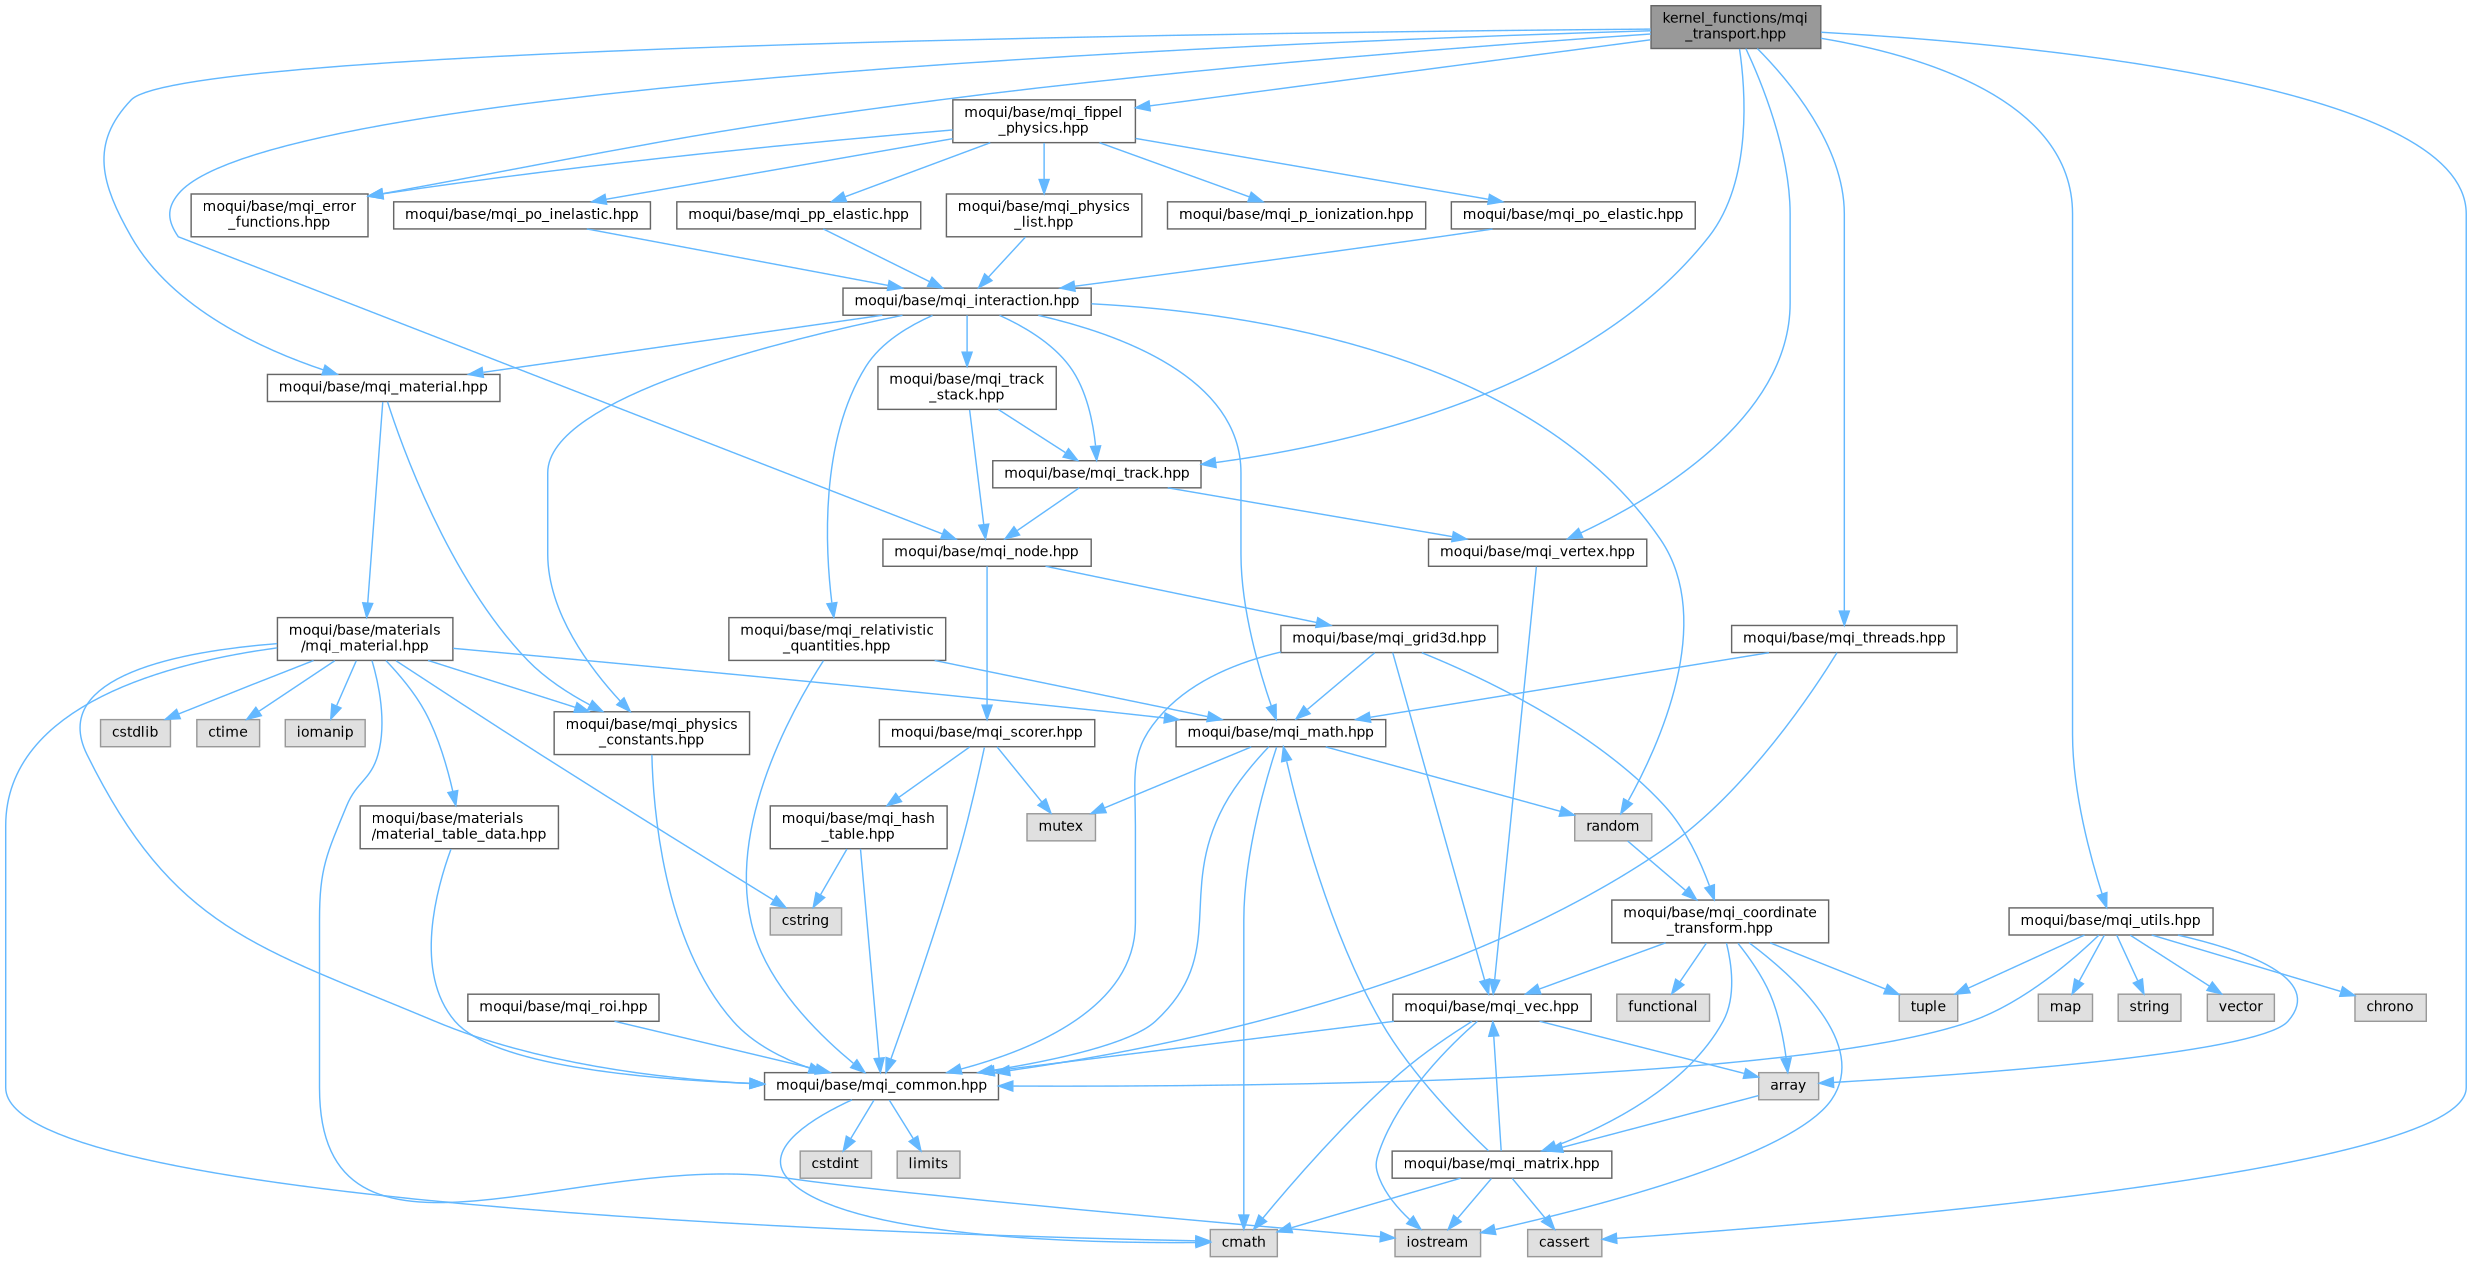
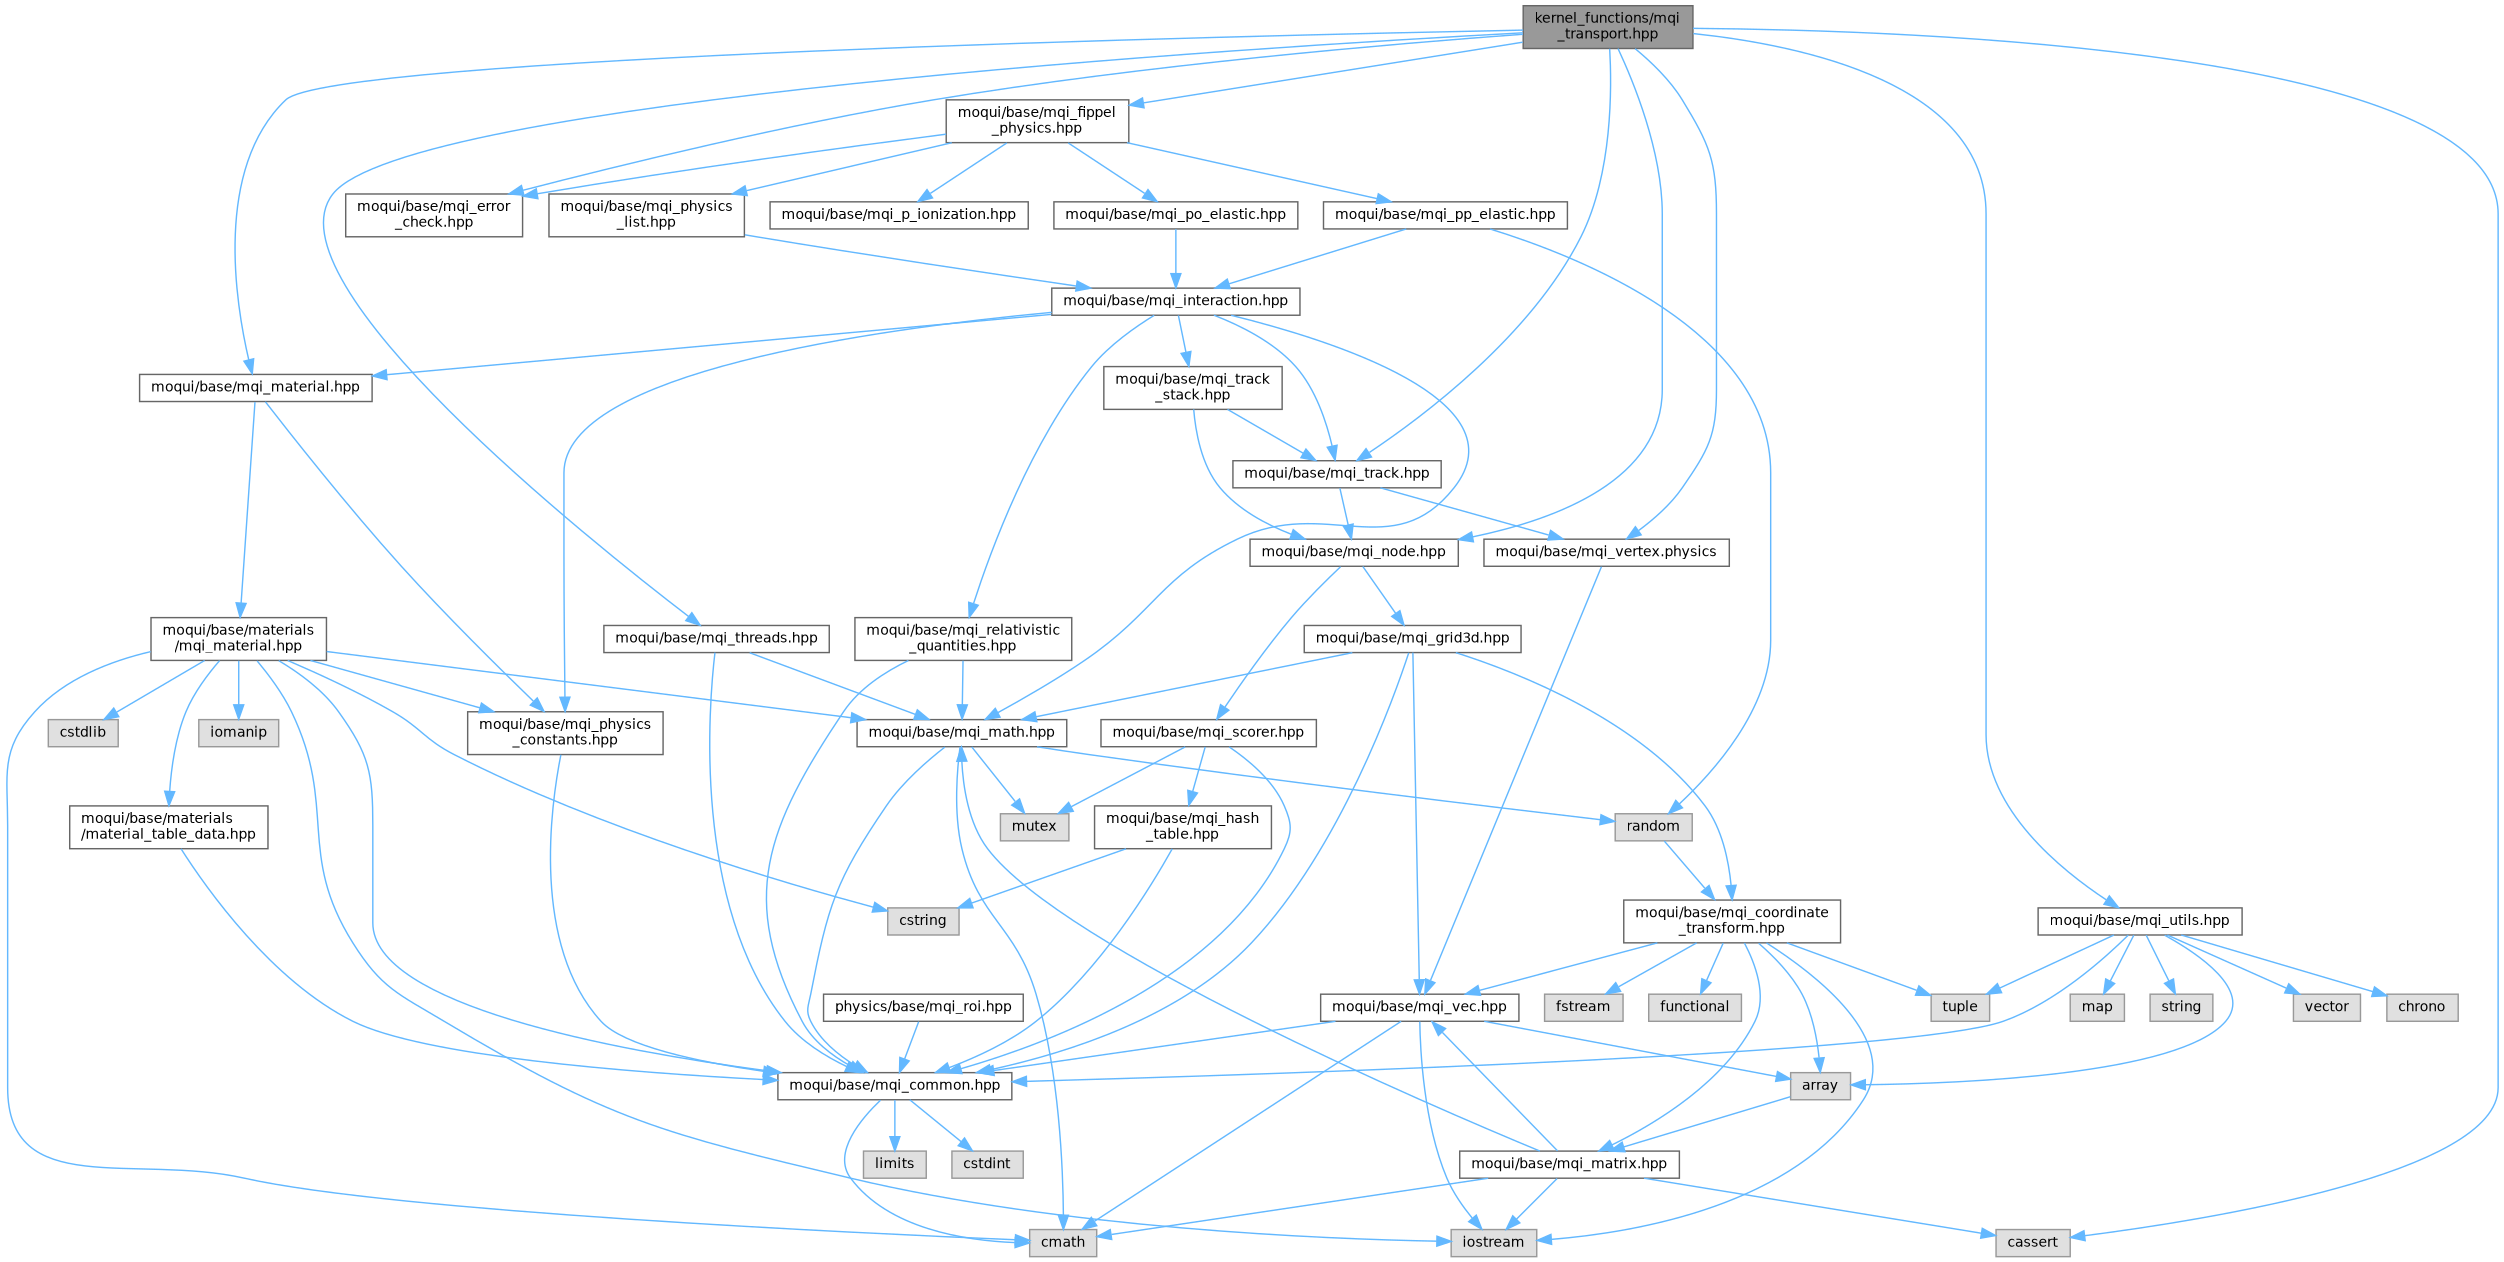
node "moqui/base/mqi_error _functions.hpp": label "moqui/base/mqi_error _functions.hpp" -> "moqui/base/mqi_error _check.hpp"
node "moqui/base/mqi_po_inelastic.hpp": removed
edge "moqui/base/mqi_interaction.hpp" -> "random": now "moqui/base/mqi_pp_elastic.hpp" -> "random"
node "moqui/base/mqi_vertex.hpp": label "moqui/base/mqi_vertex.hpp" -> "moqui/base/mqi_vertex.physics"
node "ctime": removed
node "moqui/base/mqi_roi.hpp": label "moqui/base/mqi_roi.hpp" -> "physics/base/mqi_roi.hpp"
node "fstream": added
